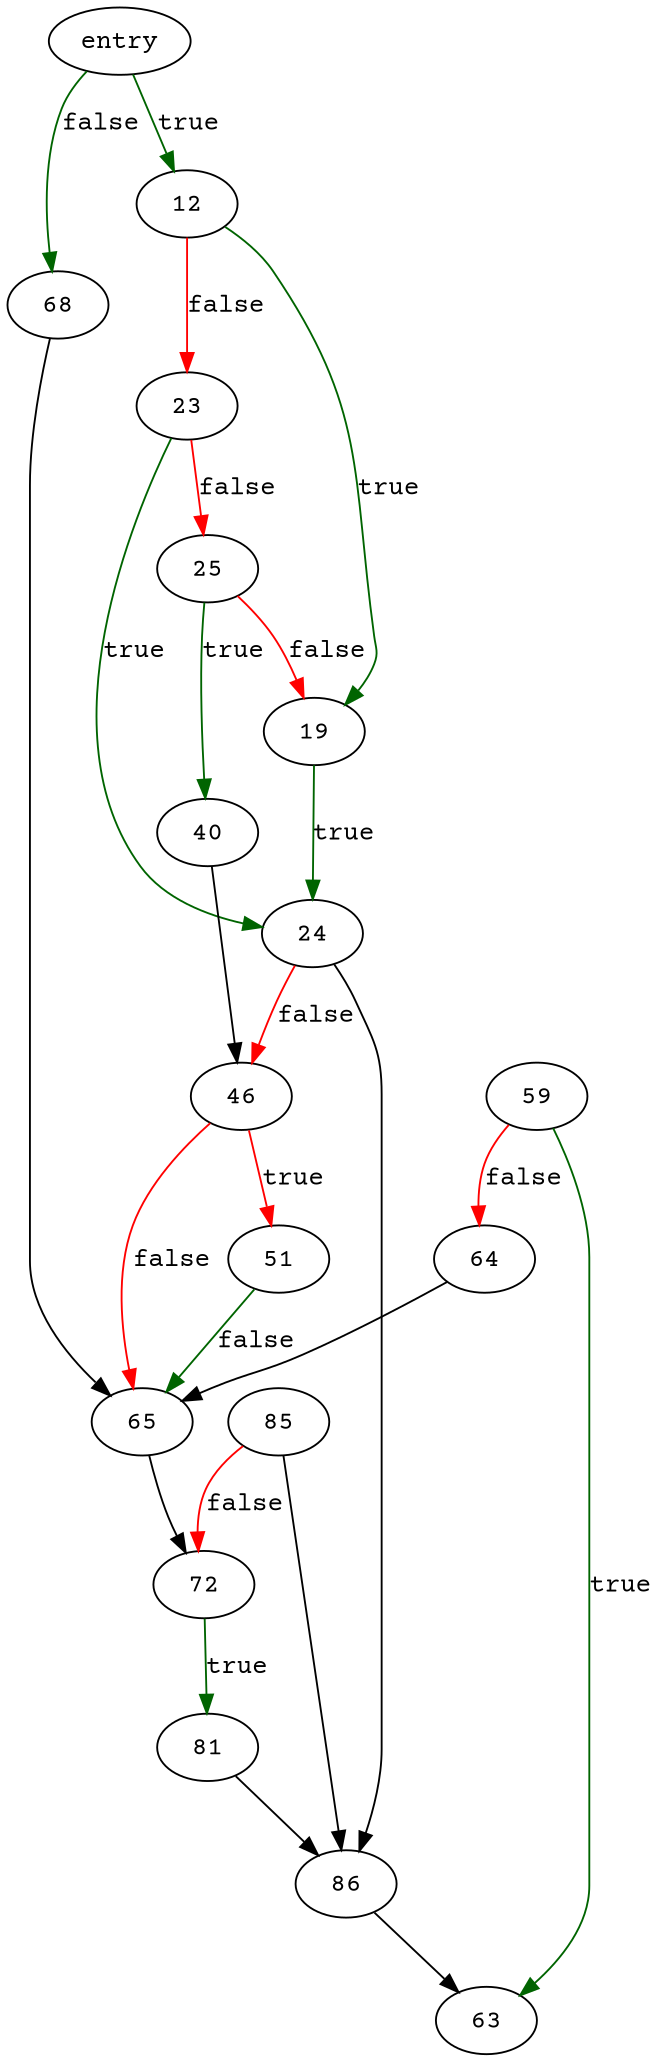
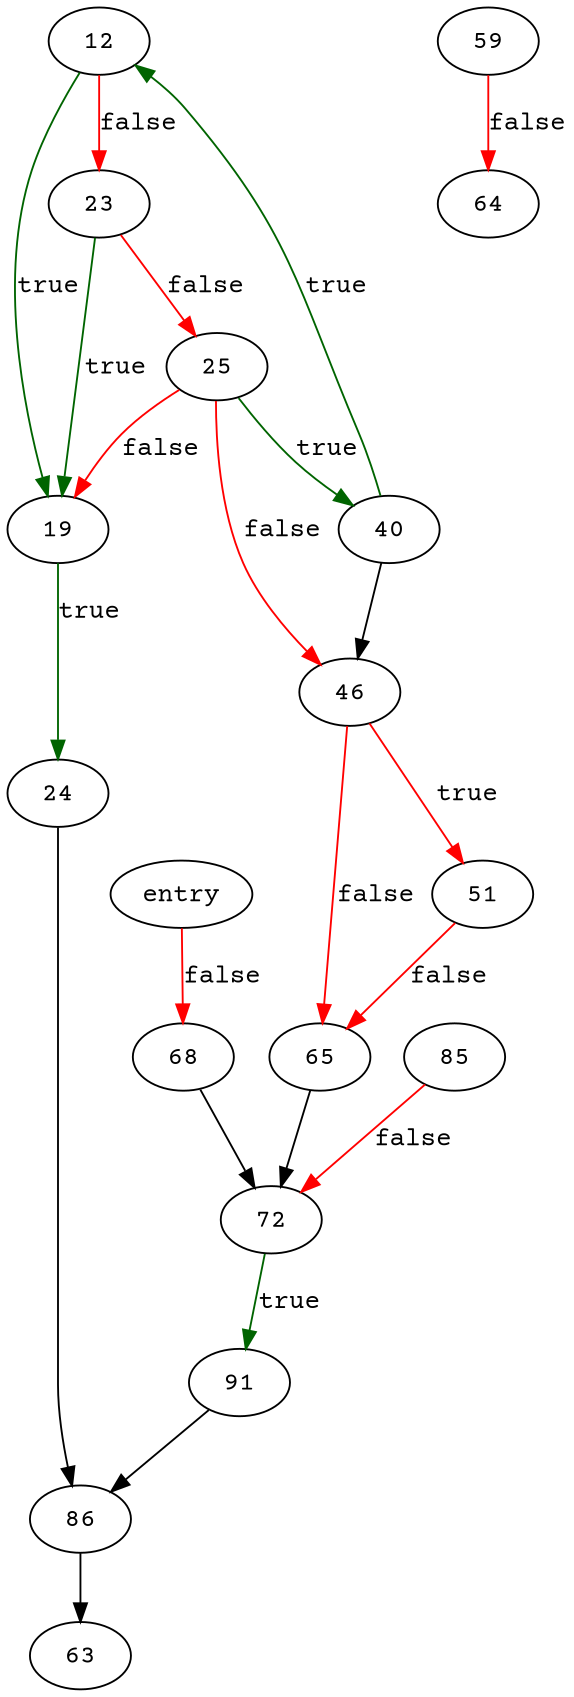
edge "entry" -> "12": now "40" -> "12"
edge "entry" -> "68": color darkgreen -> red
edge "23" -> "24": now "23" -> "19"
edge "68" -> "65": now "68" -> "72"
edge "24" -> "46": now "25" -> "46"
edge "51" -> "65": color darkgreen -> red
edge "64" -> "65": removed
edge "59" -> "63": removed, label "true"
edge "85" -> "86": removed
node "81": label "81" -> "91"
